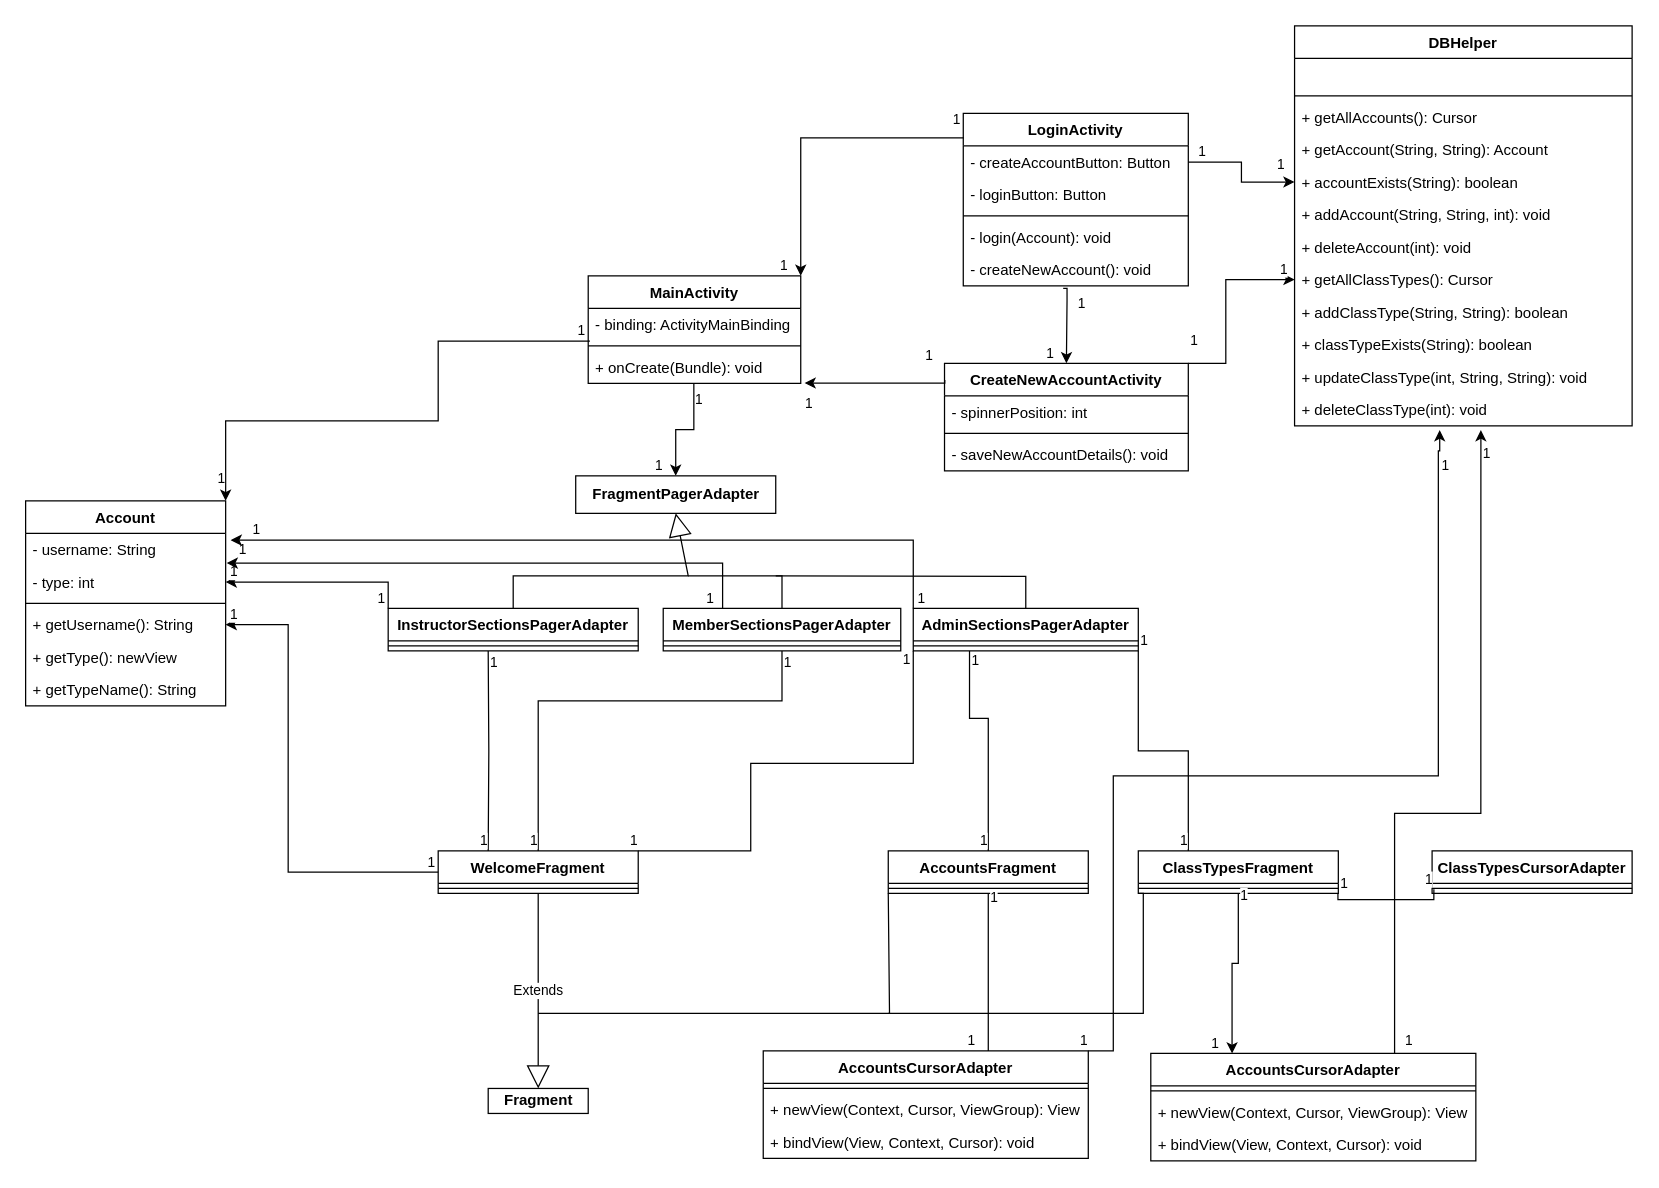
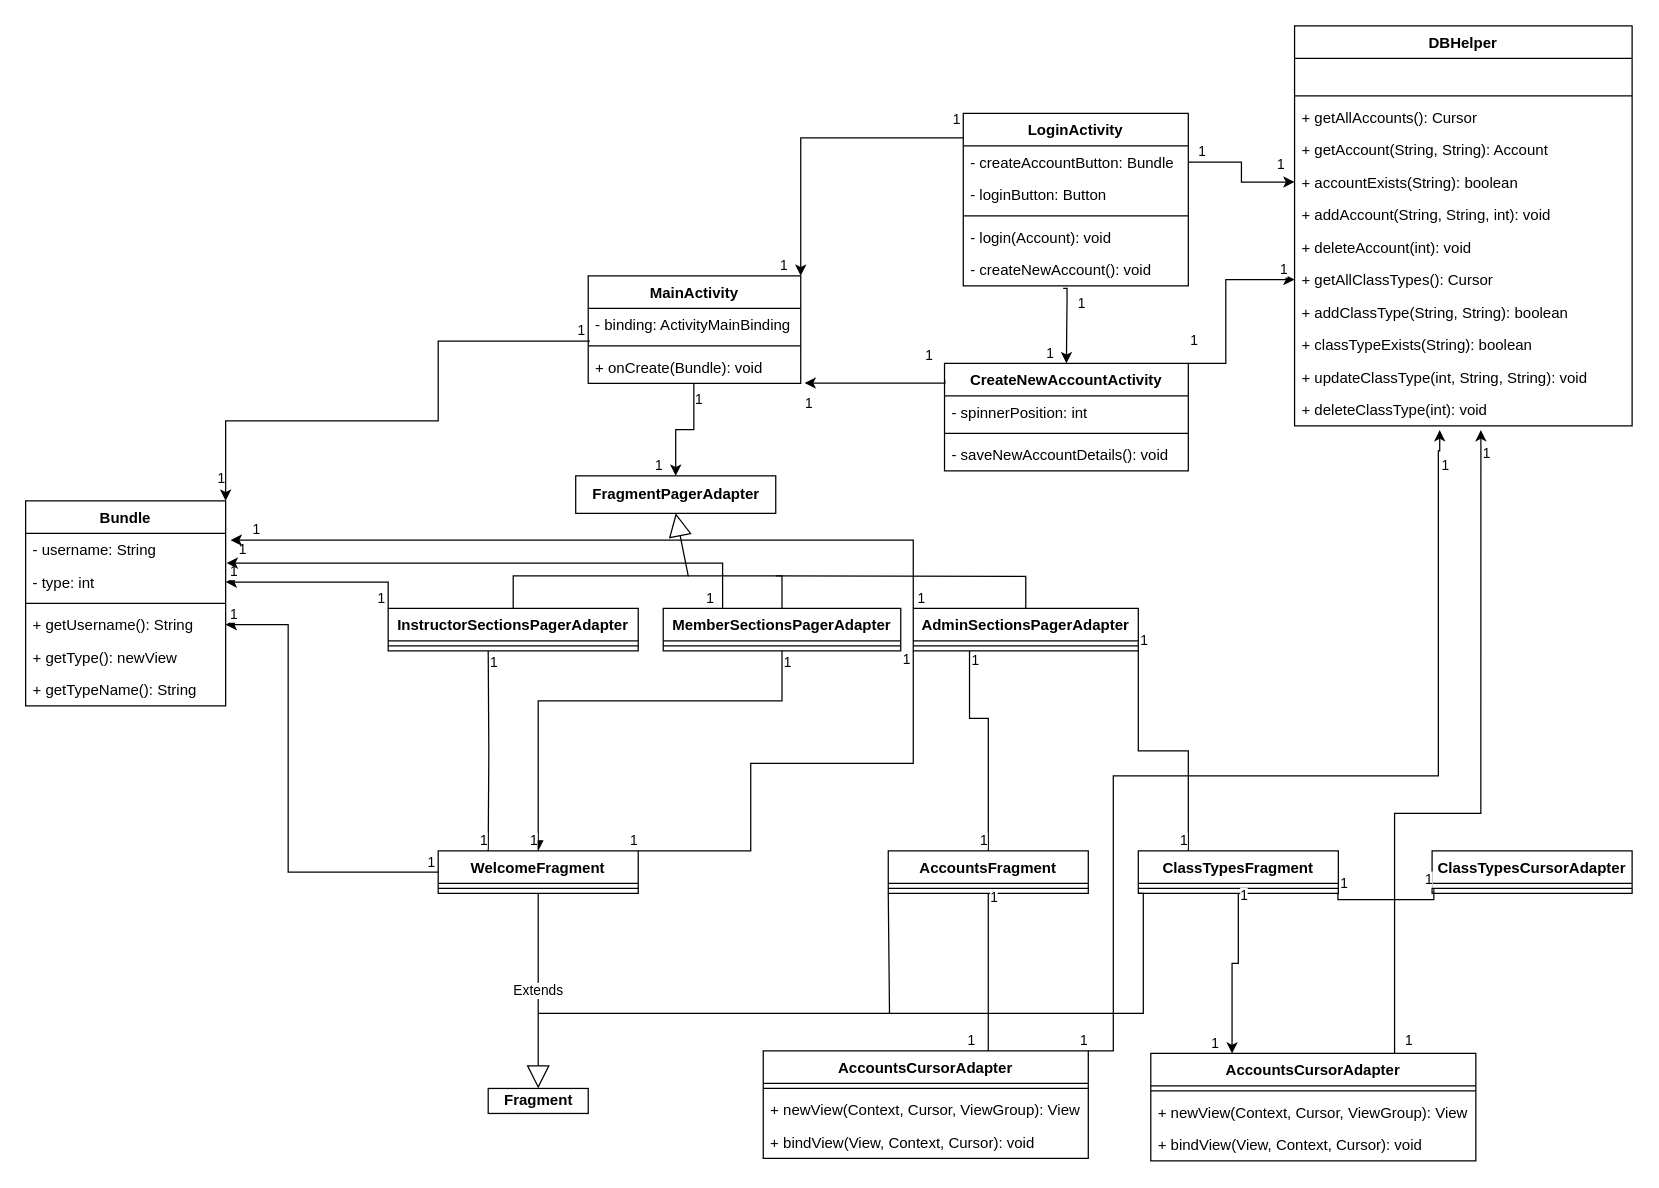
node "- createAccountButton: Button": label "- createAccountButton: Button" -> "- createAccountButton: Bundle"
node "Account": label "Account" -> "Bundle"
edge "MemberSectionsPagerAdapter" -- "WelcomeFragment": arrowhead none -> block
